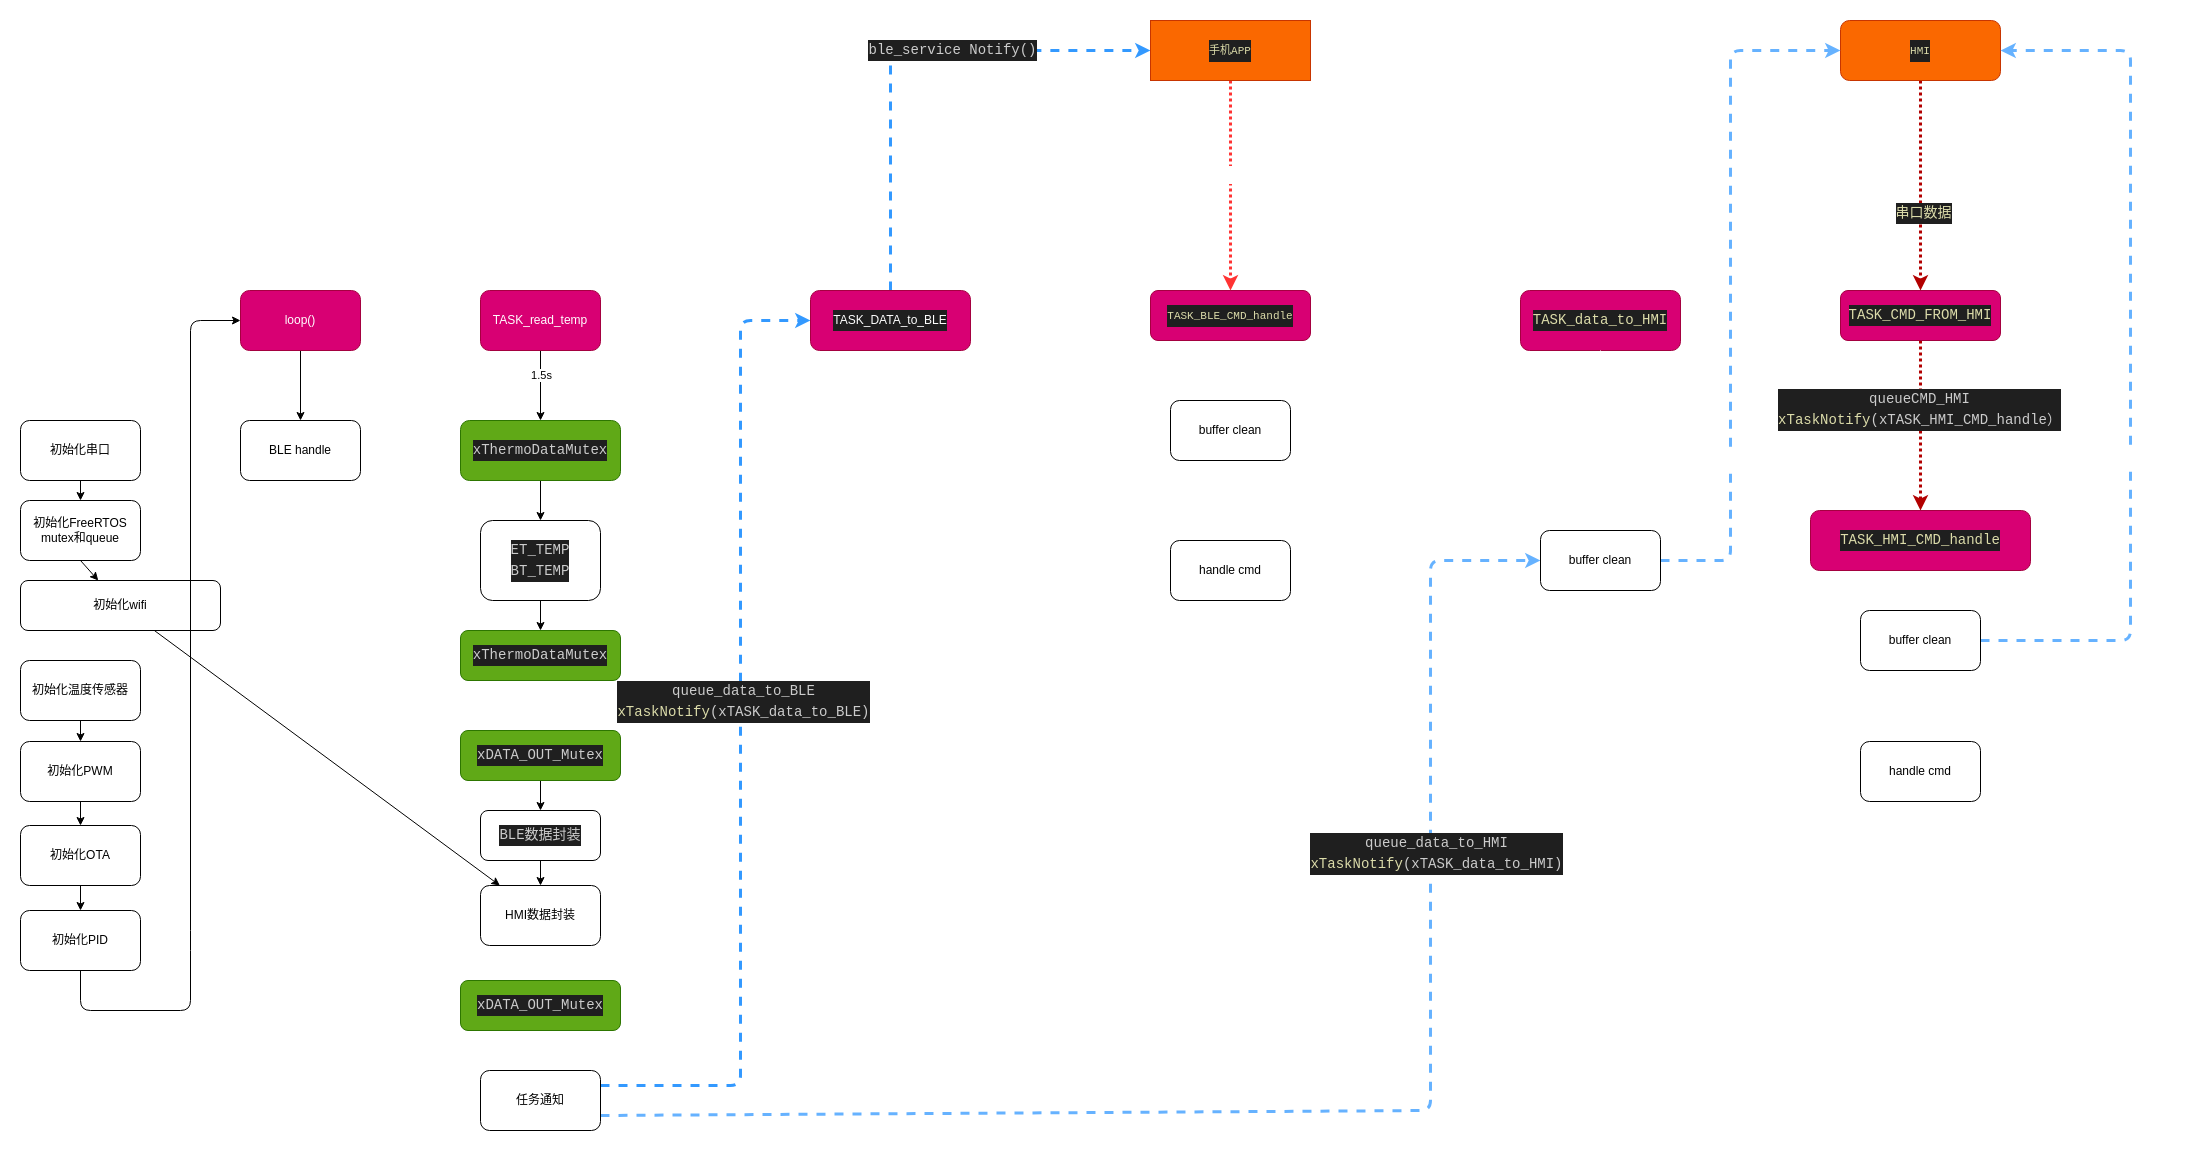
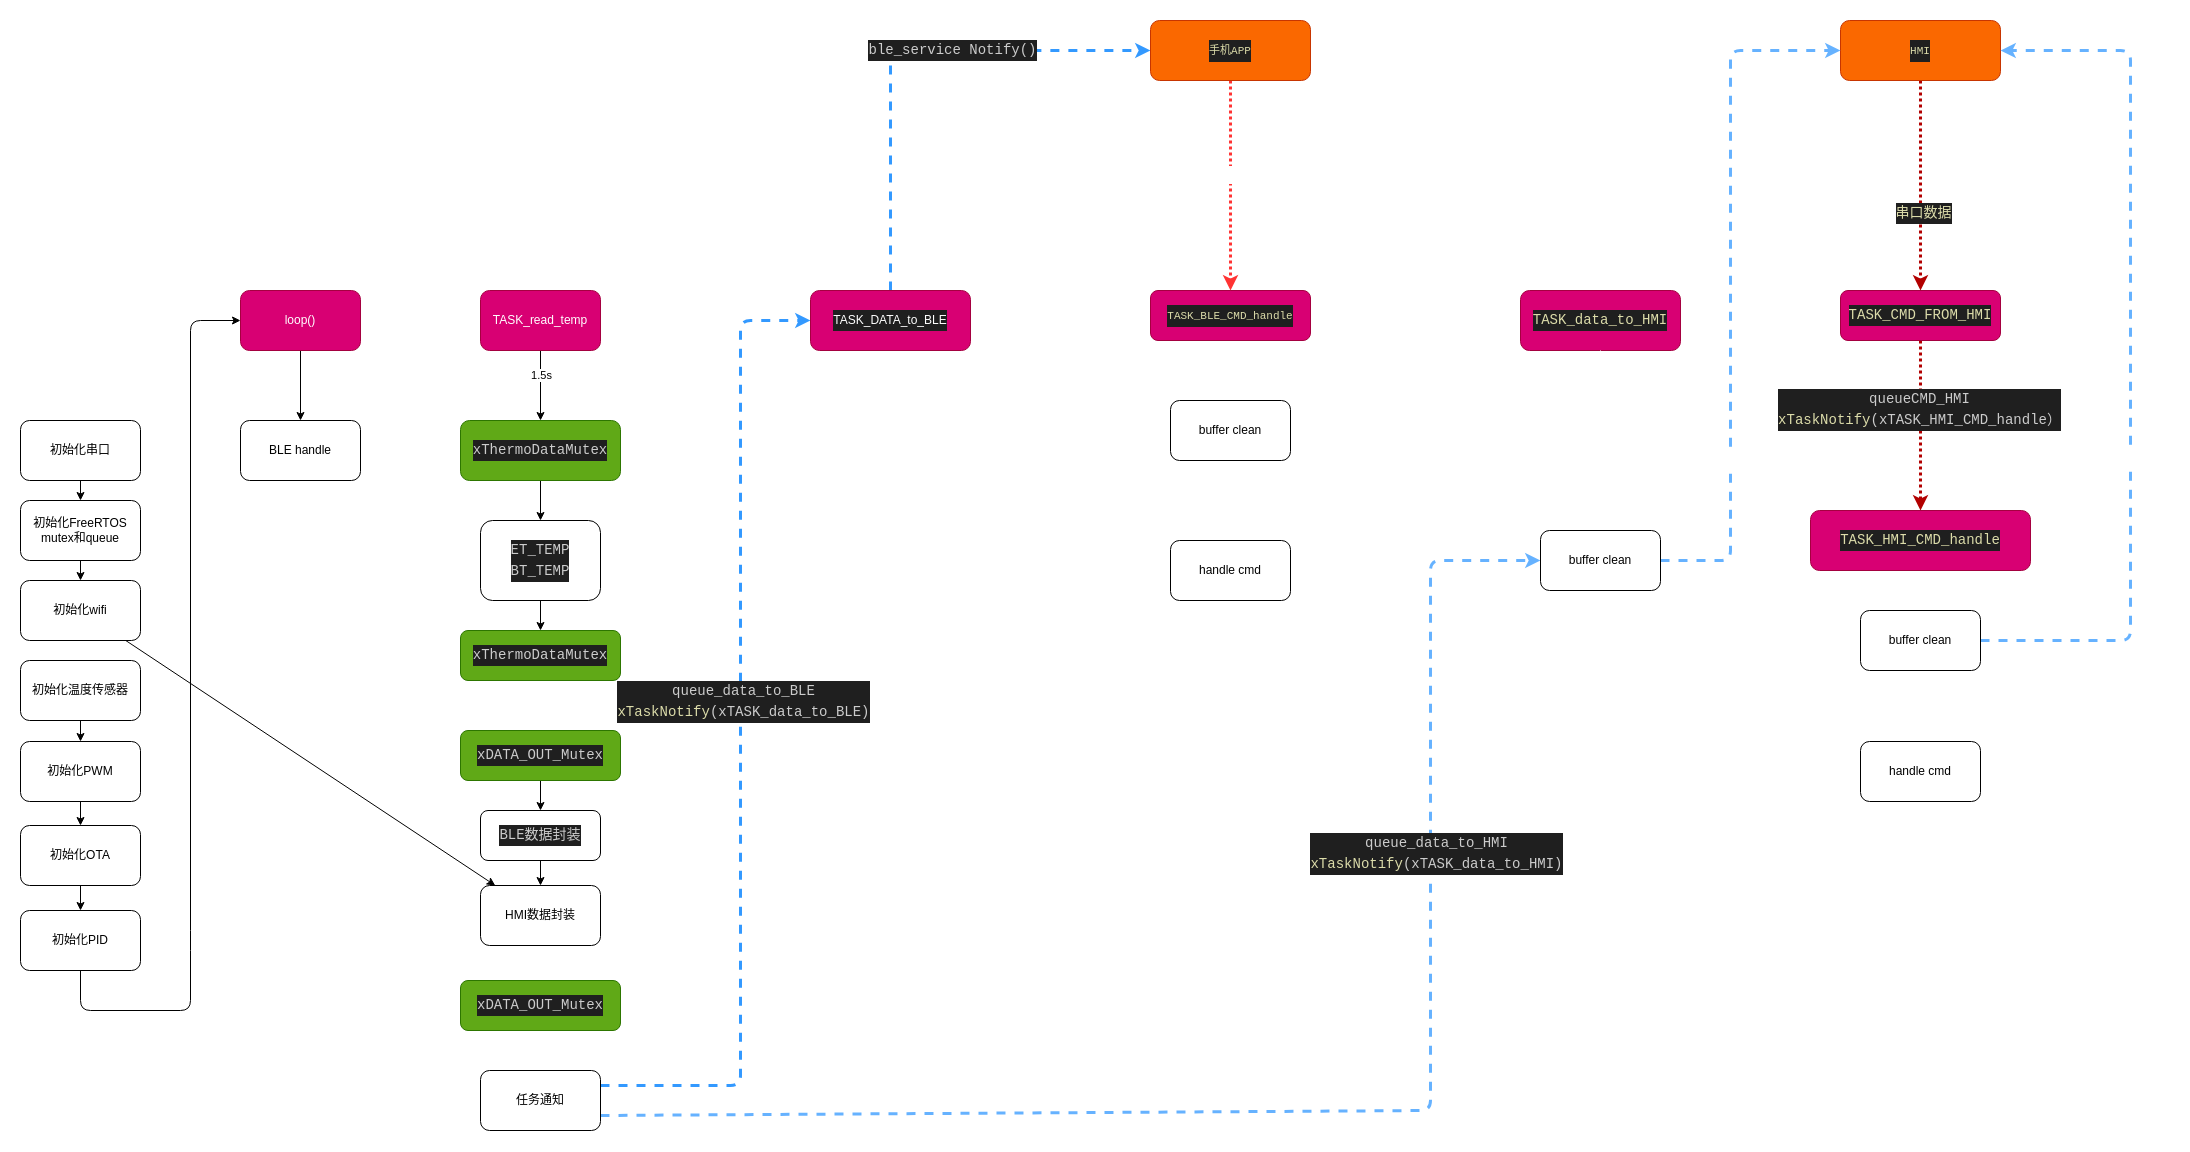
node "手机APP": shape rectangle -> rounded rectangle
node "初始化wifi": size 200x50 -> 120x60
